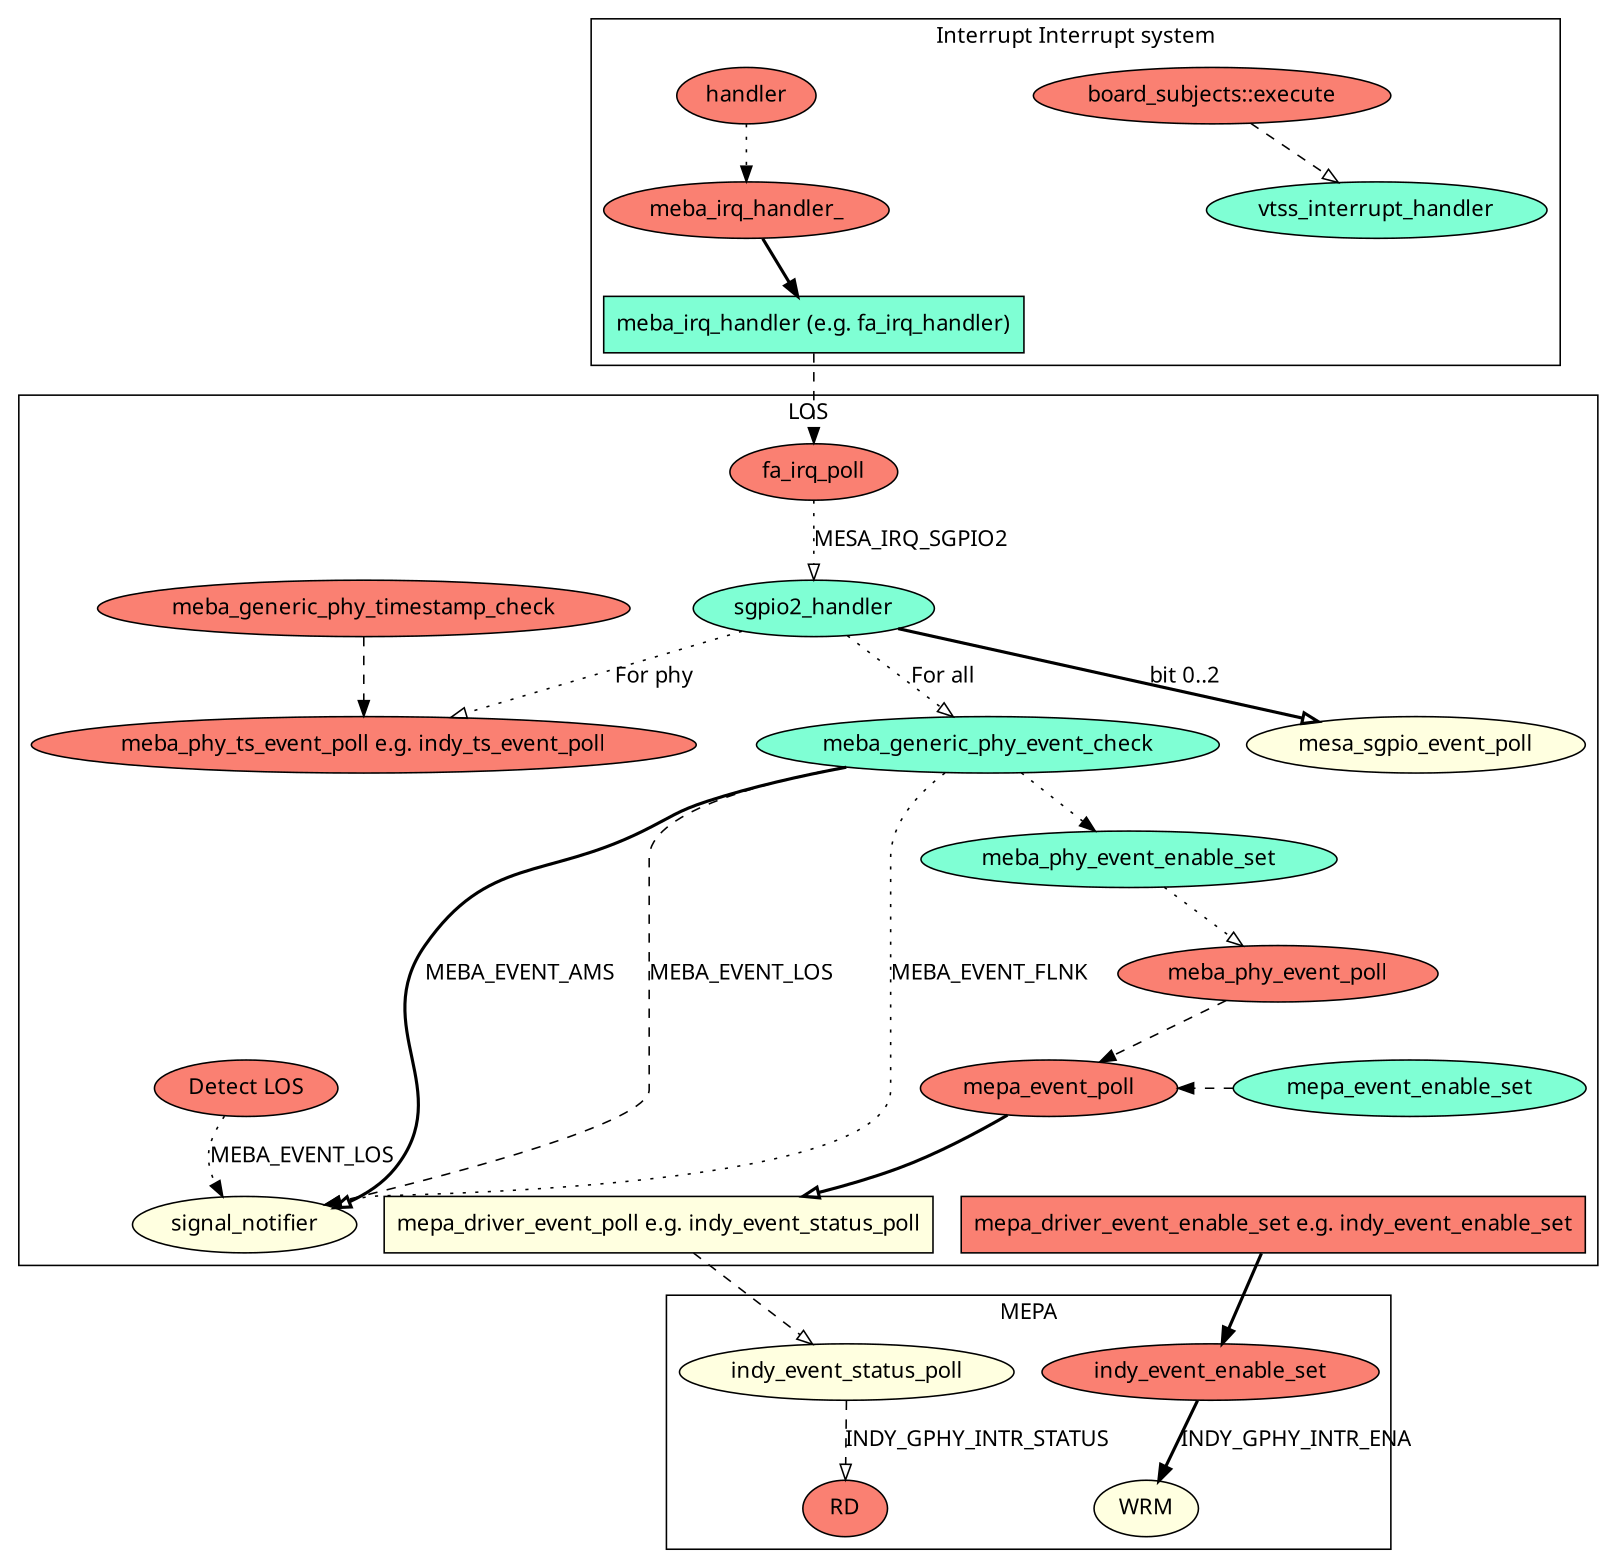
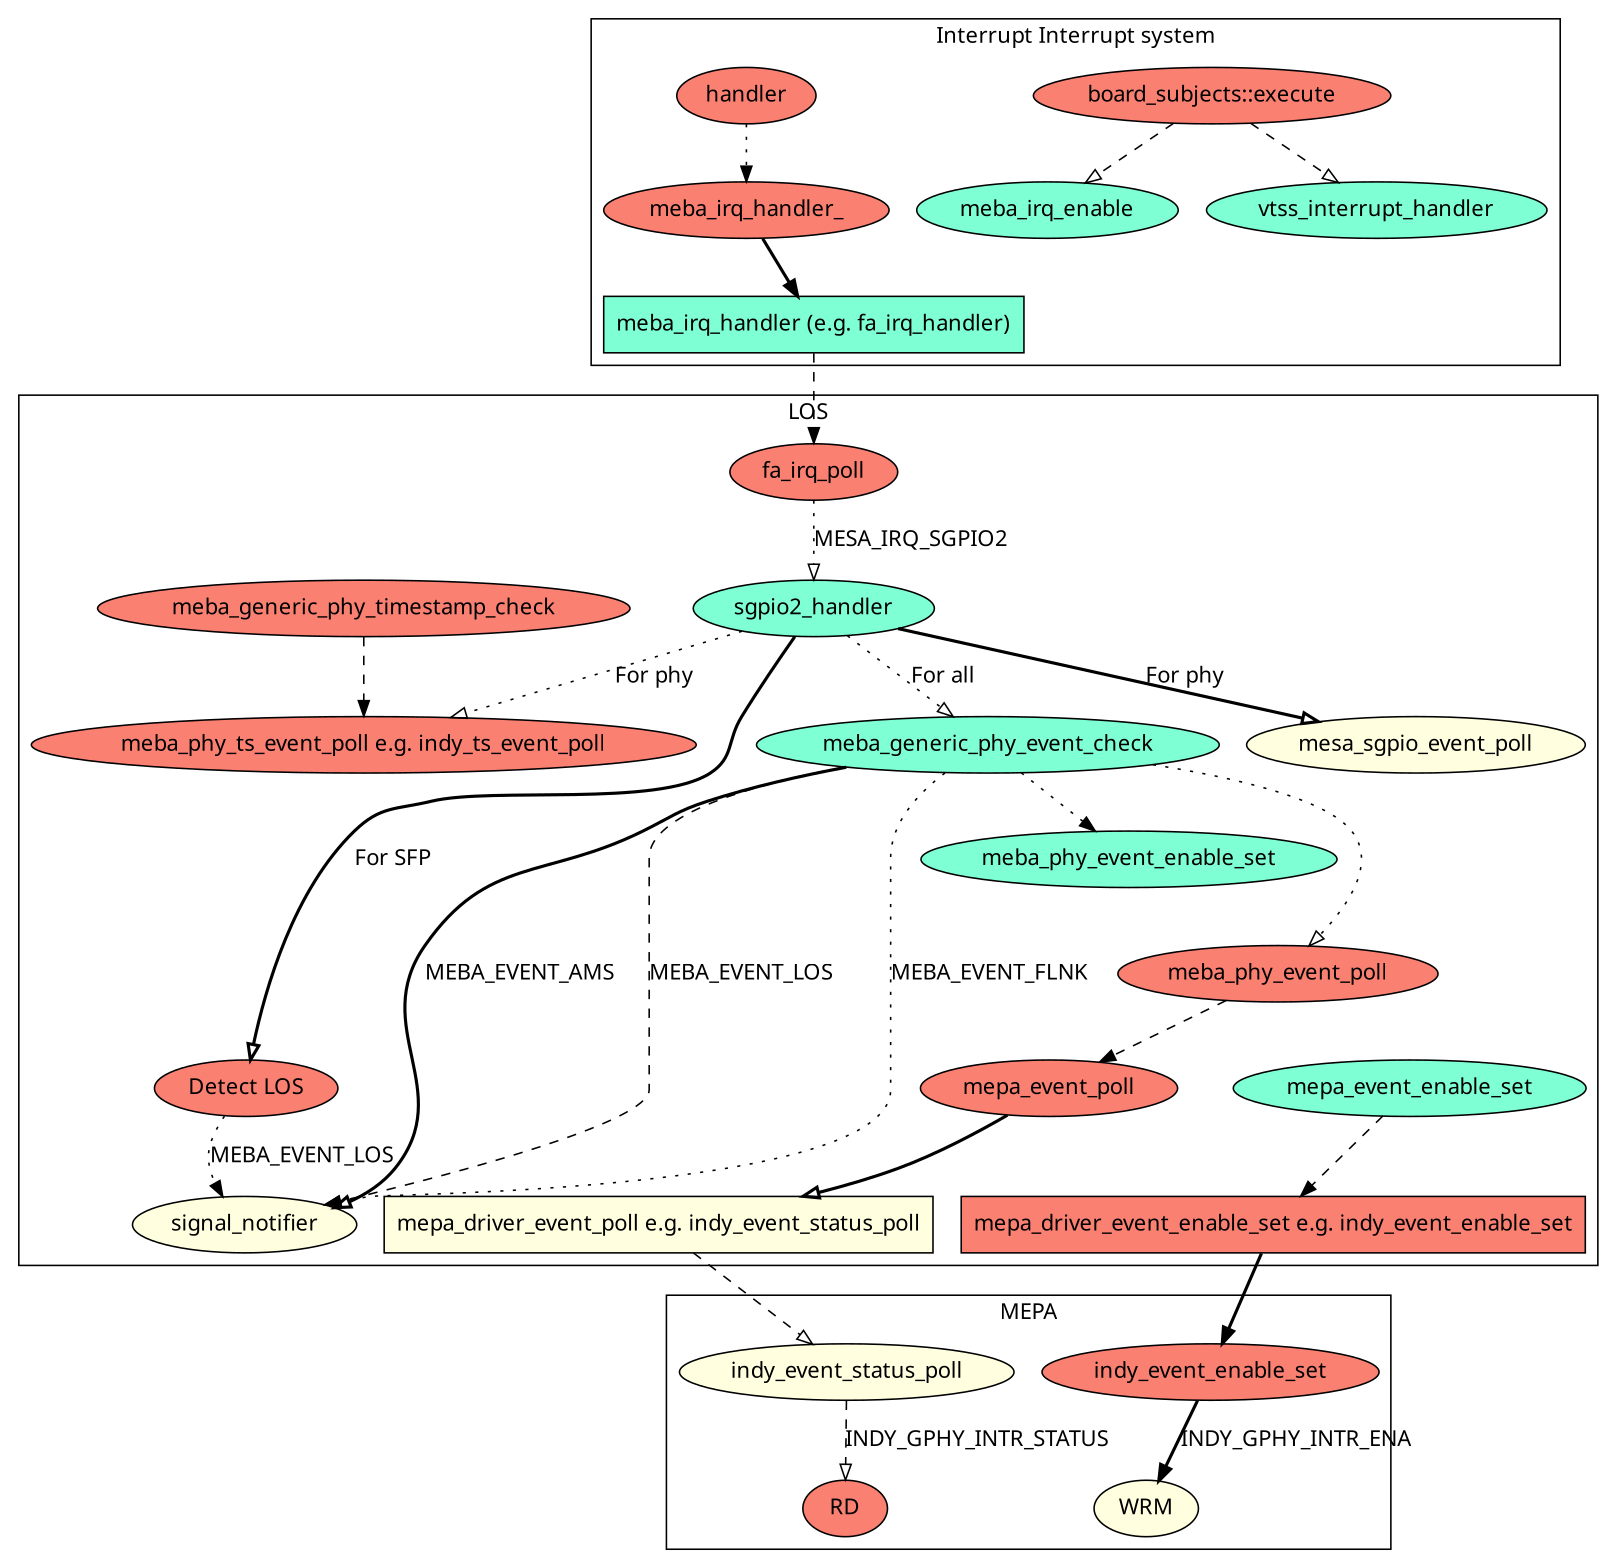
node "meba_irq_enable": added
edge "sgpio2_handler" -> "mesa_sgpio_event_poll": label "bit 0..2" -> "For phy"
edge "sgpio2_handler" -> "Detect LOS": added, label "For SFP"
edge "meba_phy_event_enable_set" -> "meba_phy_event_poll": now "meba_generic_phy_event_check" -> "meba_phy_event_poll"
edge "mepa_event_enable_set" -> "mepa_event_poll": now "mepa_event_enable_set" -> "mepa_driver_event_enable_set e.g. indy_event_enable_set"
